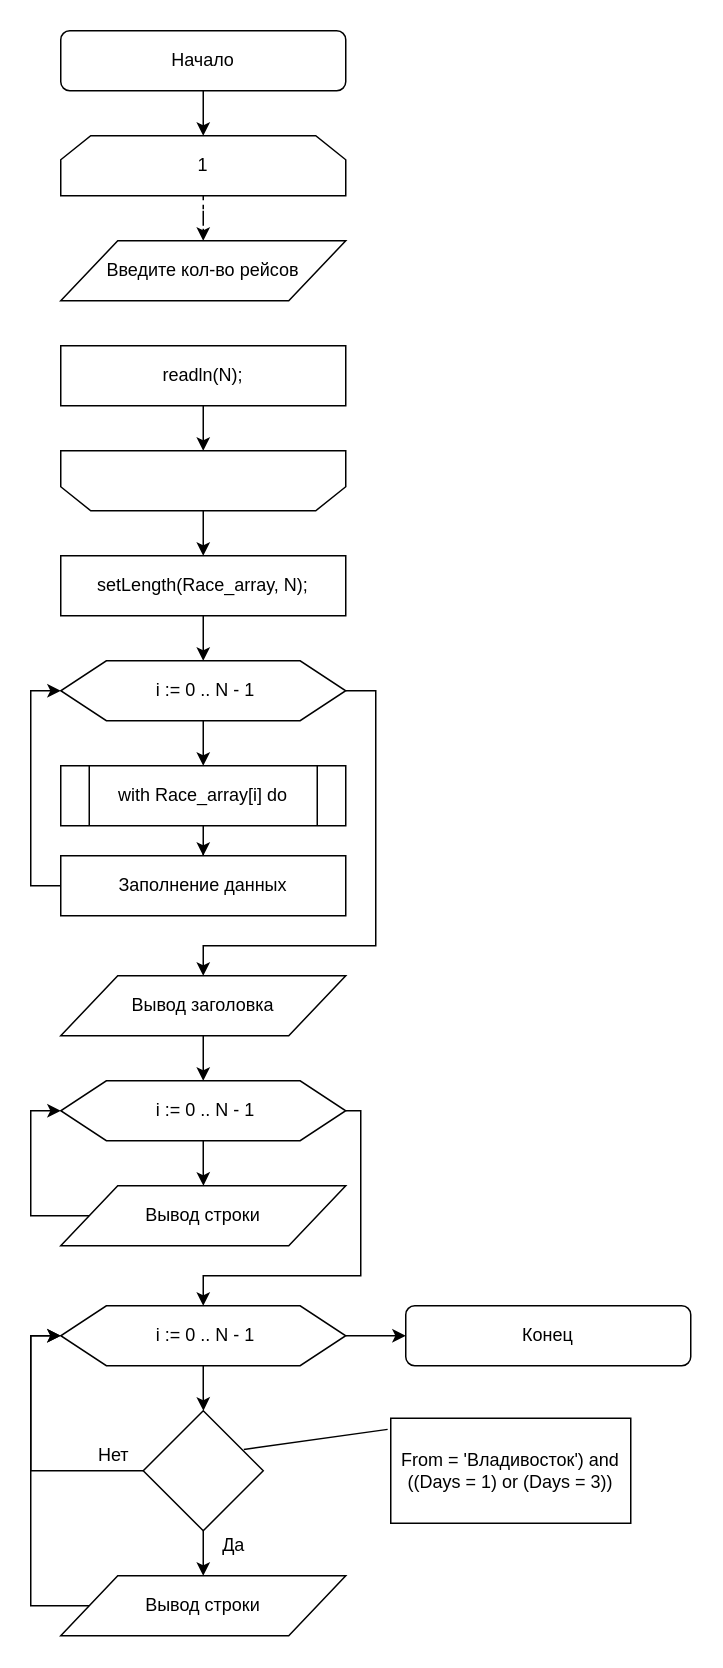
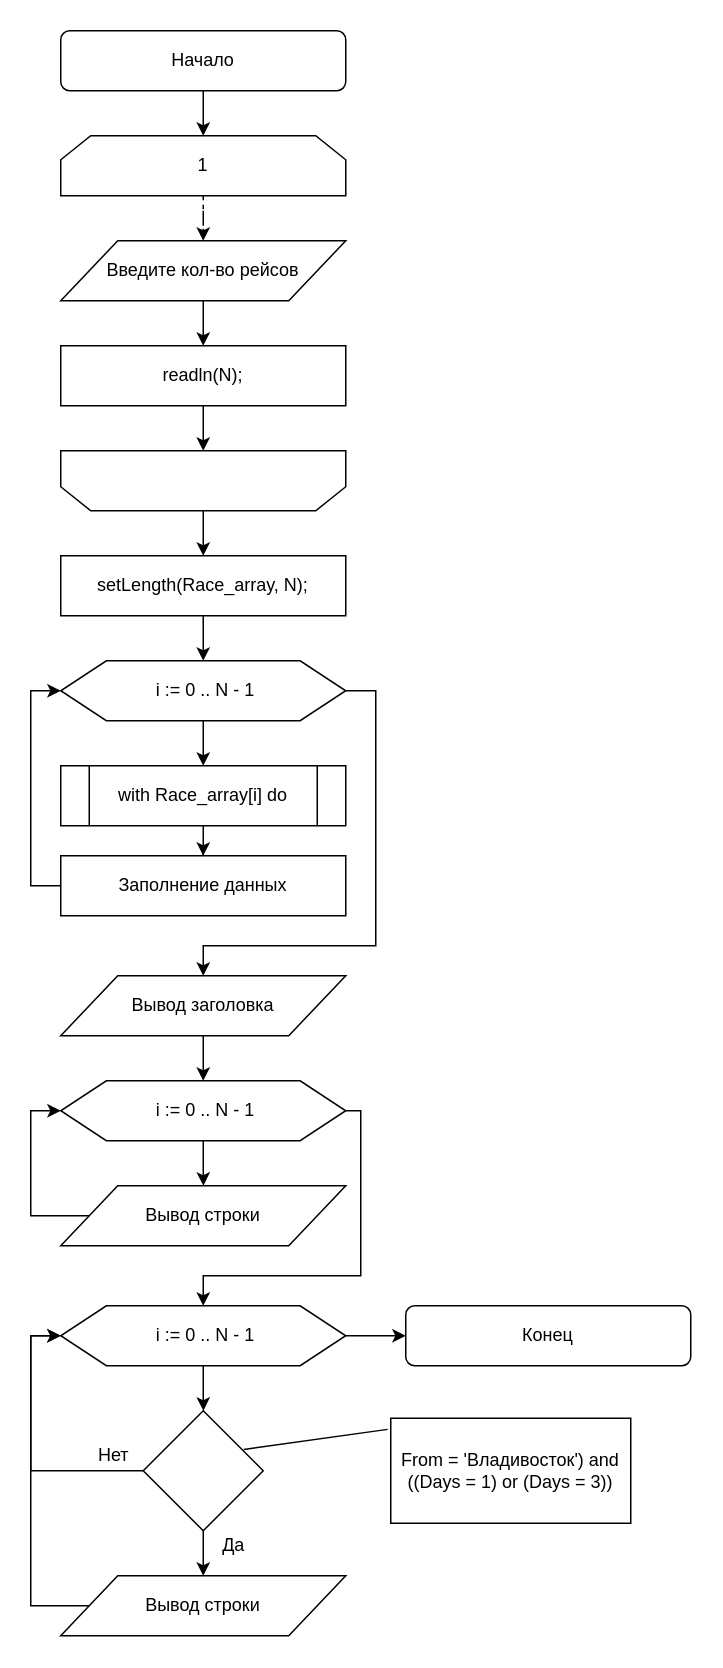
edge "Введите кол-во рейсов" -> "readln(N);": added
